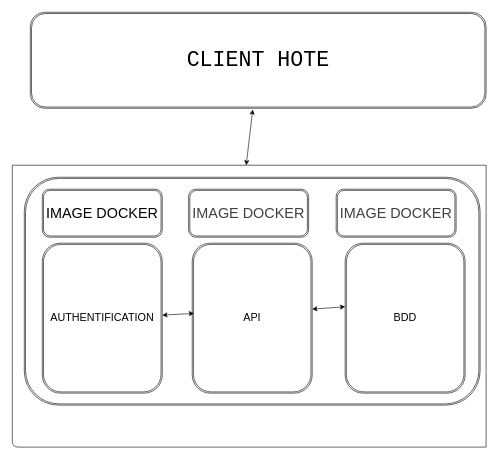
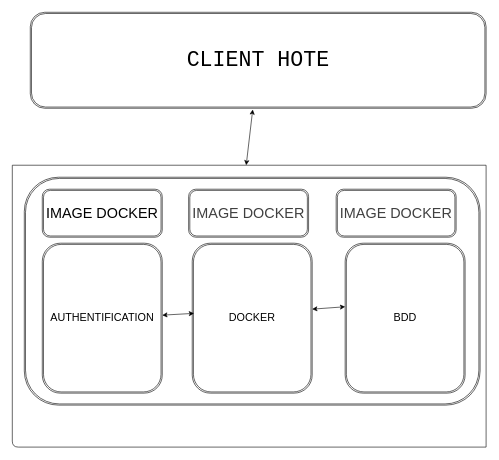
node "API": label "API" -> "DOCKER"
